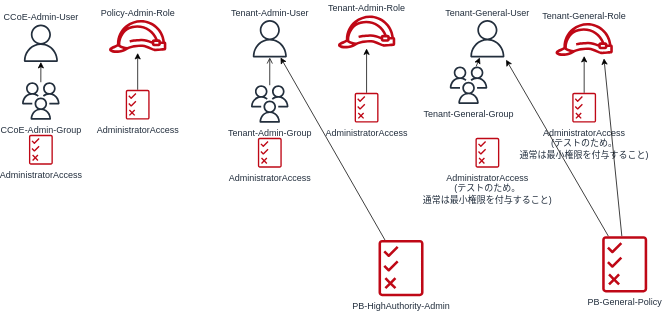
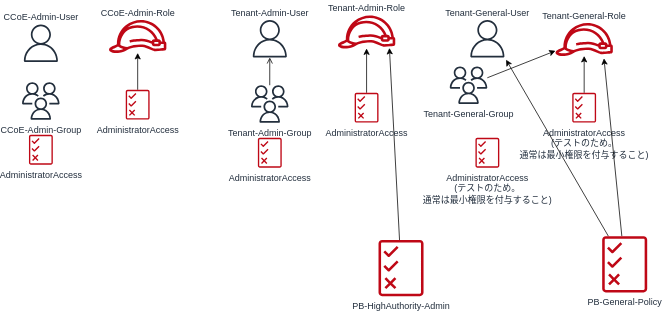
node "Policy-Admin-Role": label "Policy-Admin-Role" -> "CCoE-Admin-Role"
edge "Tenant-General-Group" -> "Tenant-General-User": now "Tenant-General-Group" -> "Tenant-General-Role"
edge "CCoE-Admin-Group" -> "CCoE-Admin-User": removed
edge "PB-HighAuthority-Admin" -> "Tenant-Admin-Role": added
edge "PB-HighAuthority-Admin" -> "Tenant-Admin-User": removed
